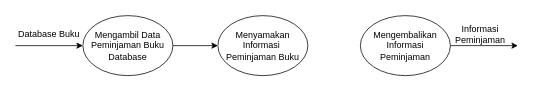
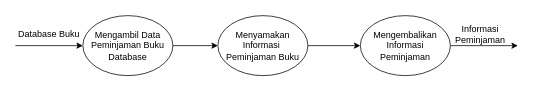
edge "Menyamakan Informasi Peminjaman Buku" -> "Mengembalikan Informasi Peminjaman": added
